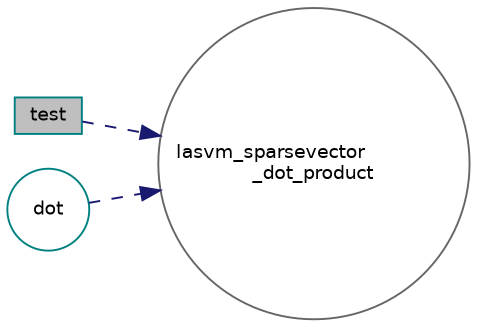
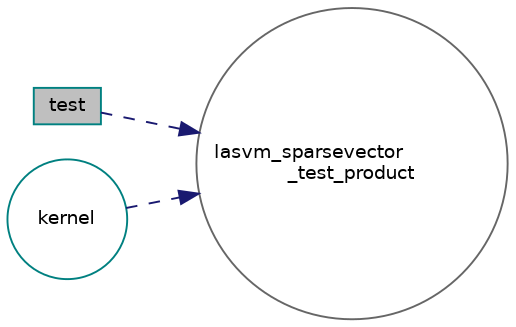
node "lasvm_sparsevector _dot_product": label "lasvm_sparsevector _dot_product" -> "lasvm_sparsevector _test_product"
node "dot": label "dot" -> "kernel"
